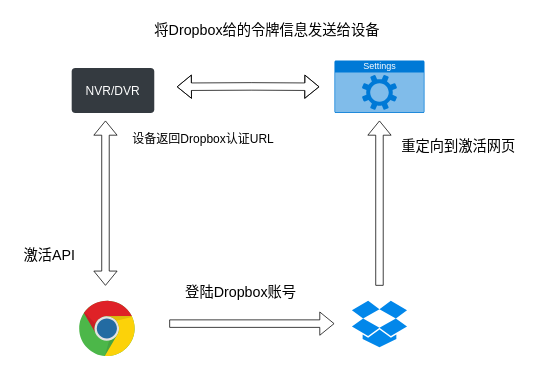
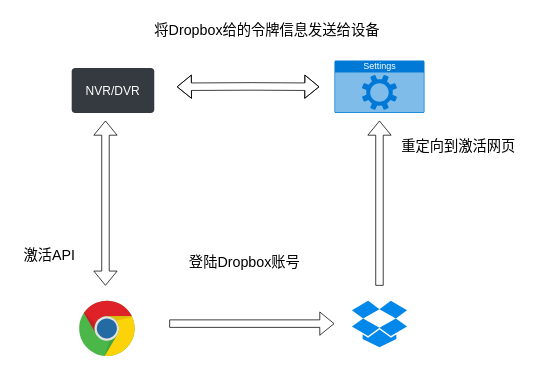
node "设备返回Dropbox认证URL": removed
node "登陆Dropbox账号": moved (240, 293) -> (244, 263)
